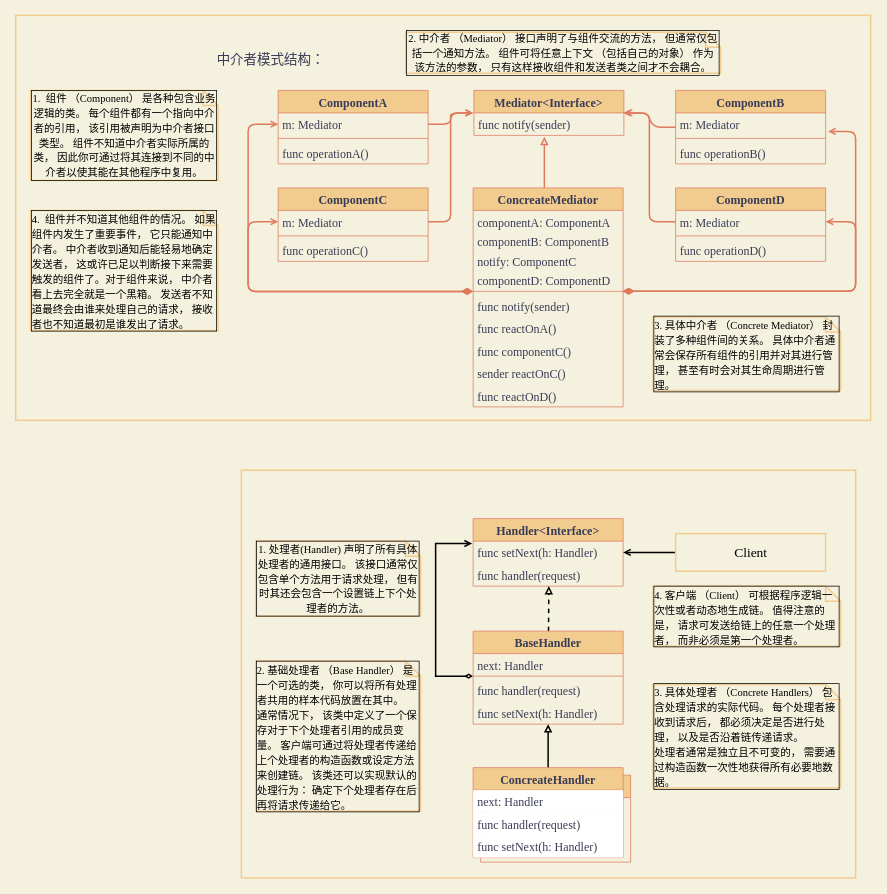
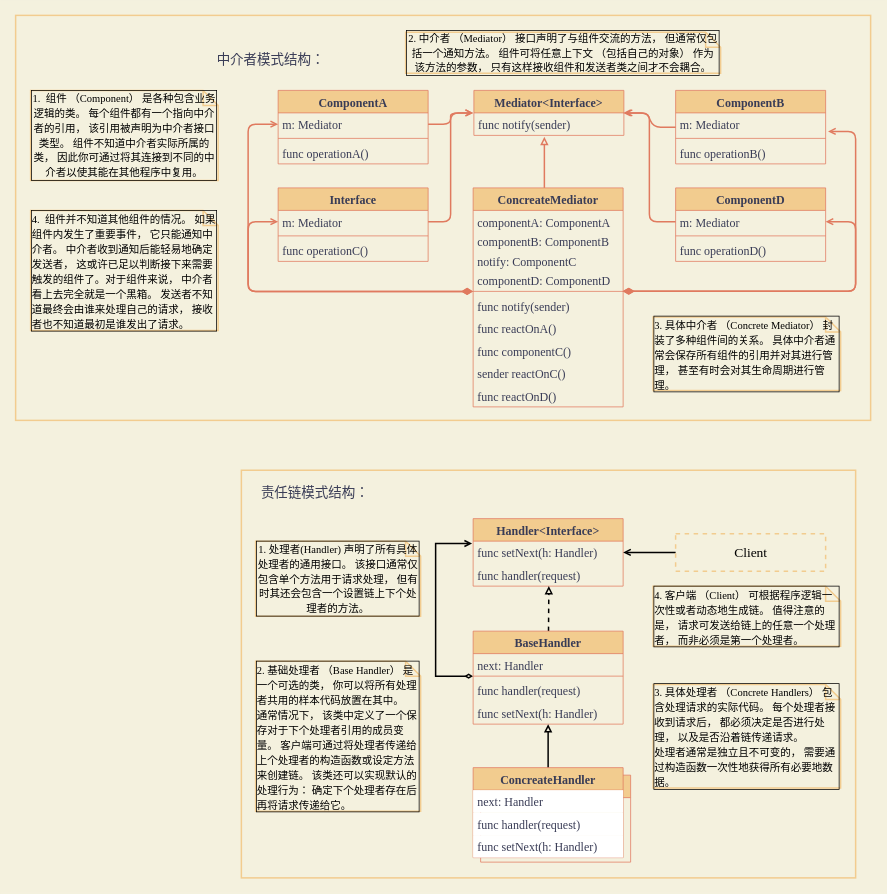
node "ComponentC": label "ComponentC" -> "Interface"
node "责任链模式结构：": added
node "Client": style solid -> dashed
